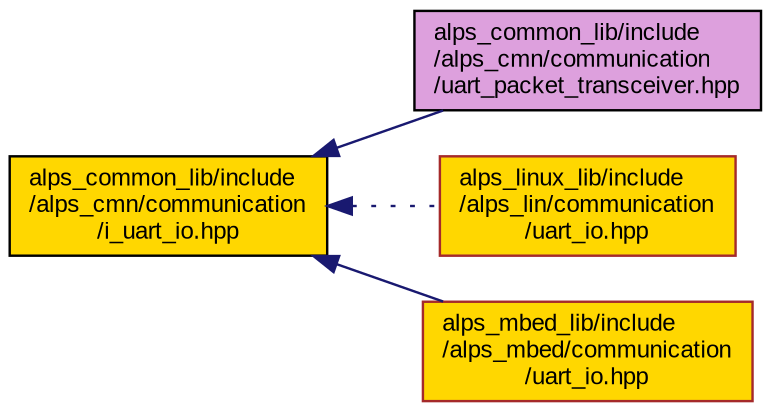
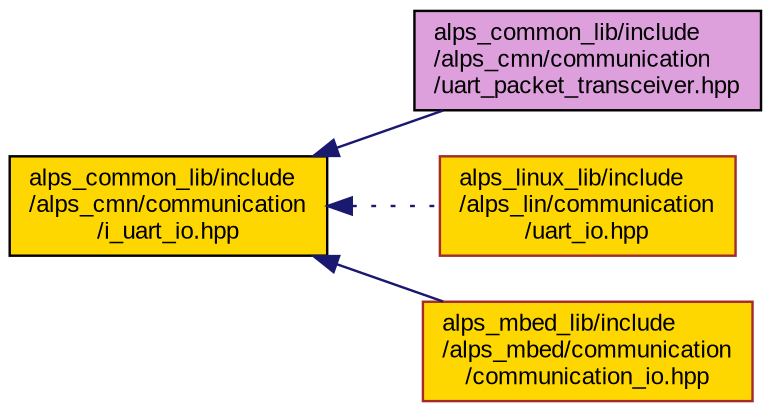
node "alps_mbed_lib/include /alps_mbed/communication /uart_io.hpp": label "alps_mbed_lib/include /alps_mbed/communication /uart_io.hpp" -> "alps_mbed_lib/include /alps_mbed/communication /communication_io.hpp"
